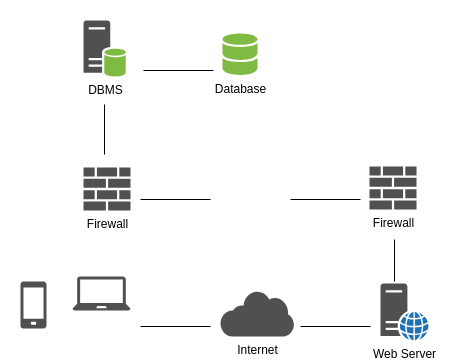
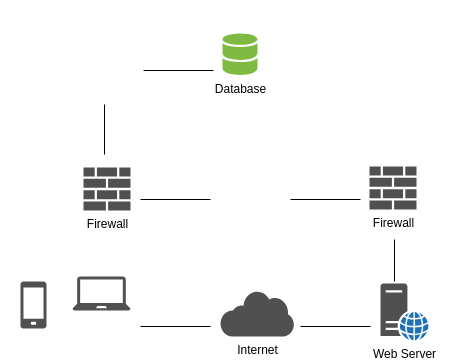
node "DBMS": removed
